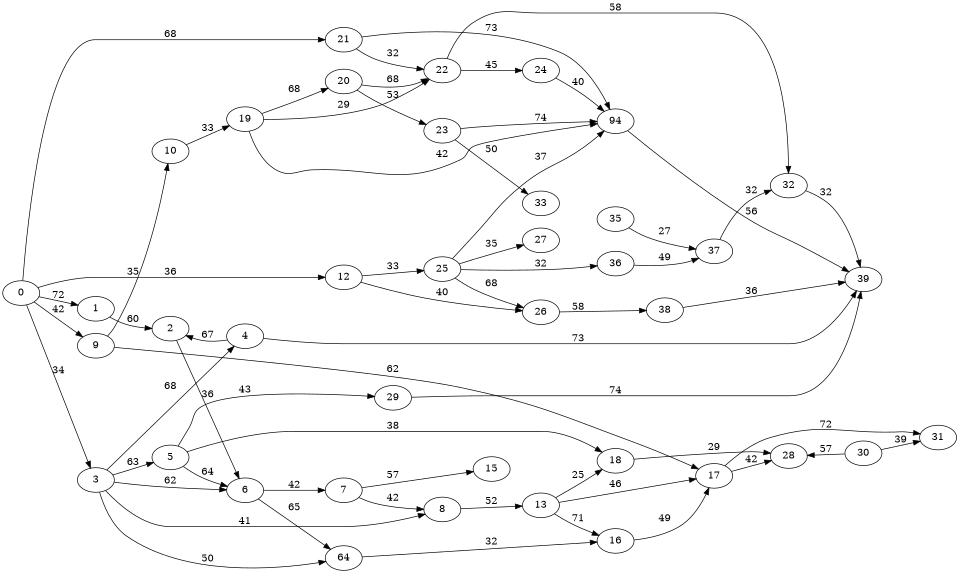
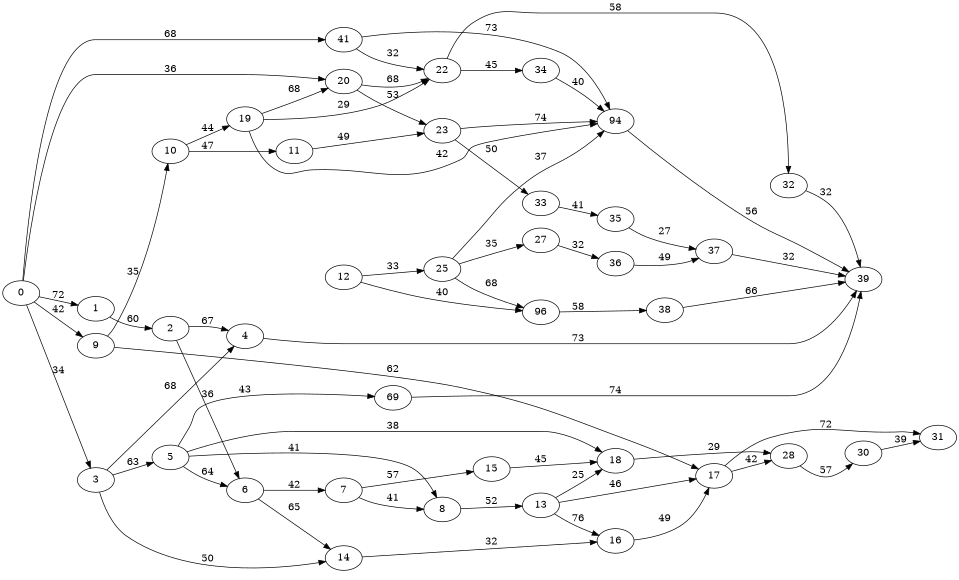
node "21": label "21" -> "41"
node "24": label "24" -> "34"
edge "10" -> "19": label "33" -> "44"
node "11": added
edge "37" -> "32": now "37" -> "39"
edge "33" -> "35": added, label "41"
edge "25" -> "36": now "27" -> "36"
edge "0" -> "12": now "0" -> "20"
edge "38" -> "39": label "36" -> "66"
node "26": label "26" -> "96"
edge "4" -> "2": reversed
node "29": label "29" -> "69"
edge "30" -> "28": reversed
edge "15" -> "18": added, label "45"
edge "3" -> "6": removed, label "62"
edge "7" -> "8": label "42" -> "41"
edge "13" -> "16": label "71" -> "76"
edge "3" -> "8": now "5" -> "8"
node "64": label "64" -> "14"
